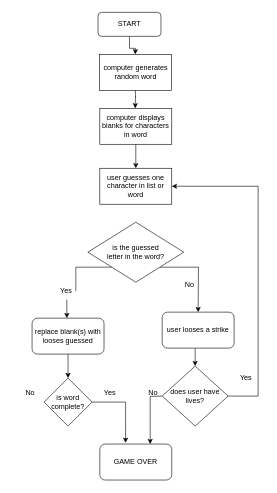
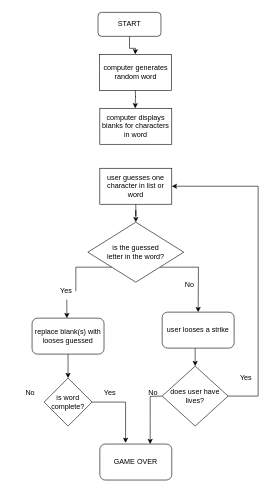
edge "computer displays blanks for characters in word" -> "user guesses one character in list or word": removed
edge "user guesses one character in list or word" -> "is the guessed letter in the word?": added
